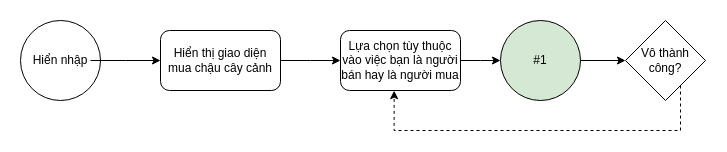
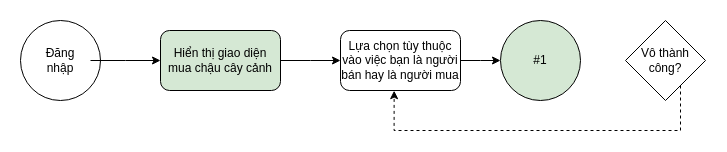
node "Hiển nhập": label "Hiển nhập" -> "Đăng nhập"
node "Hiển thị giao diện mua chậu cây cảnh": fillcolor #ffffff -> #d5e8d4
edge "#1" -> "Vô thành công?": removed
